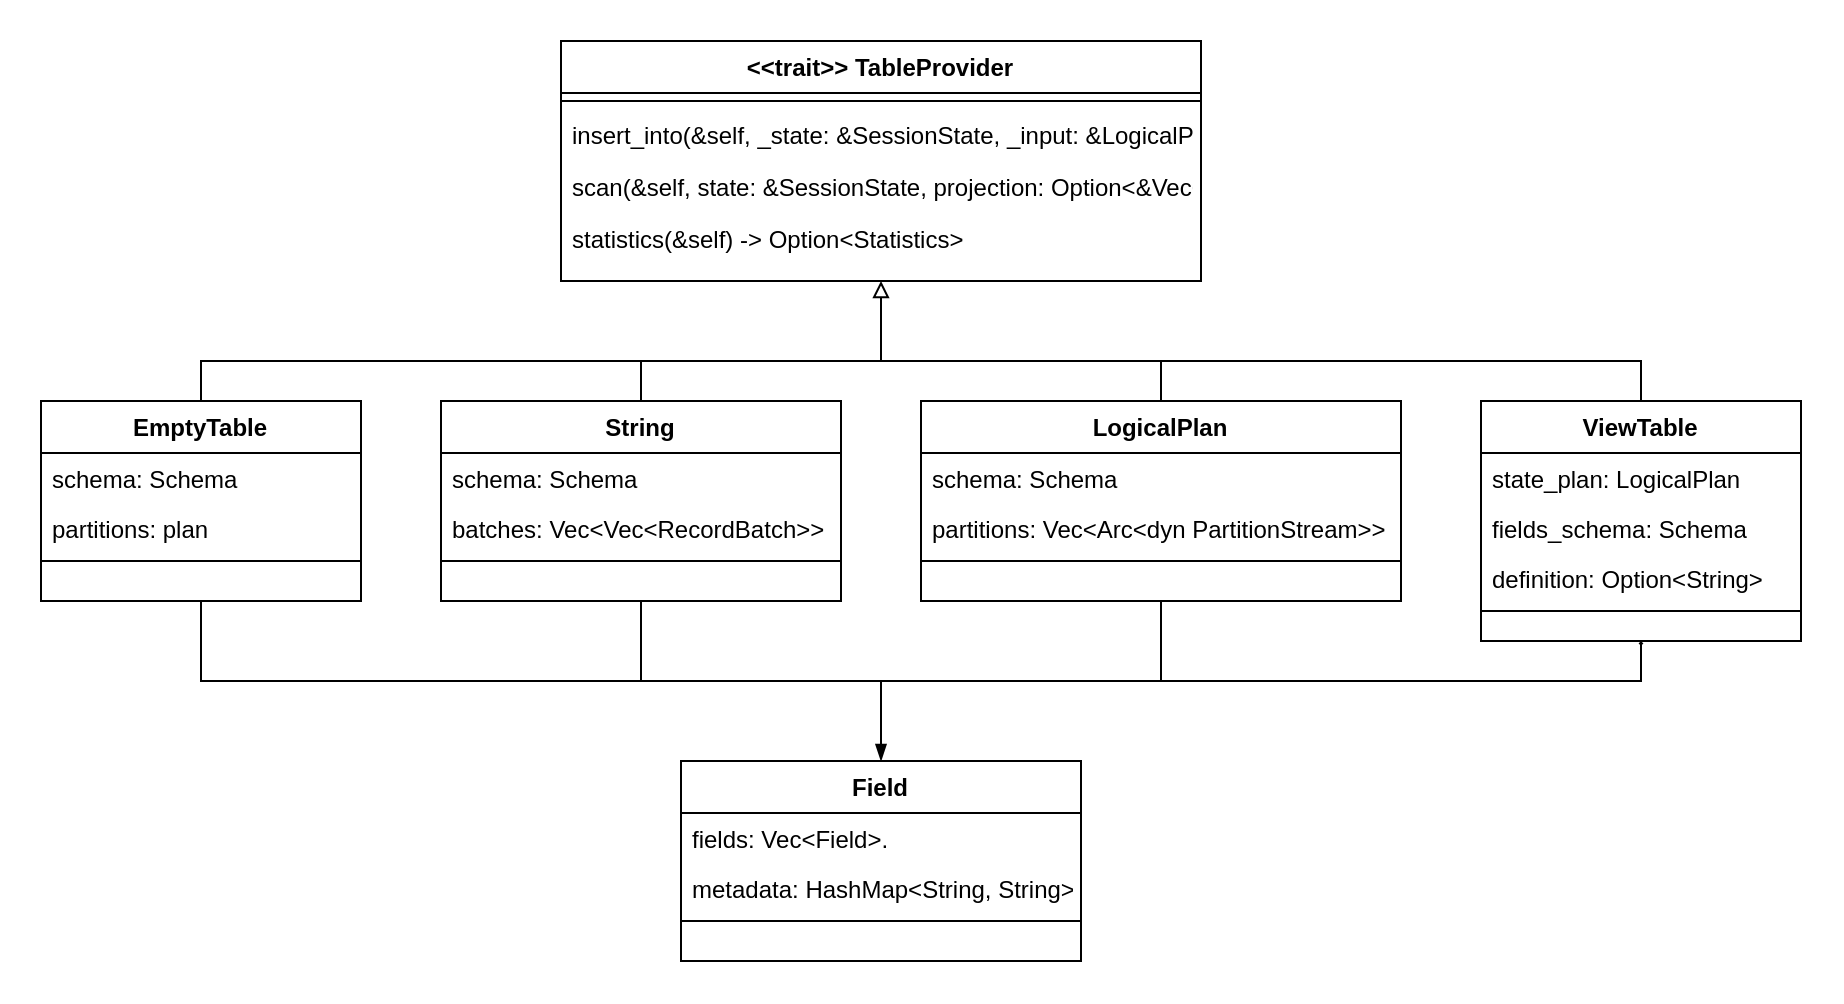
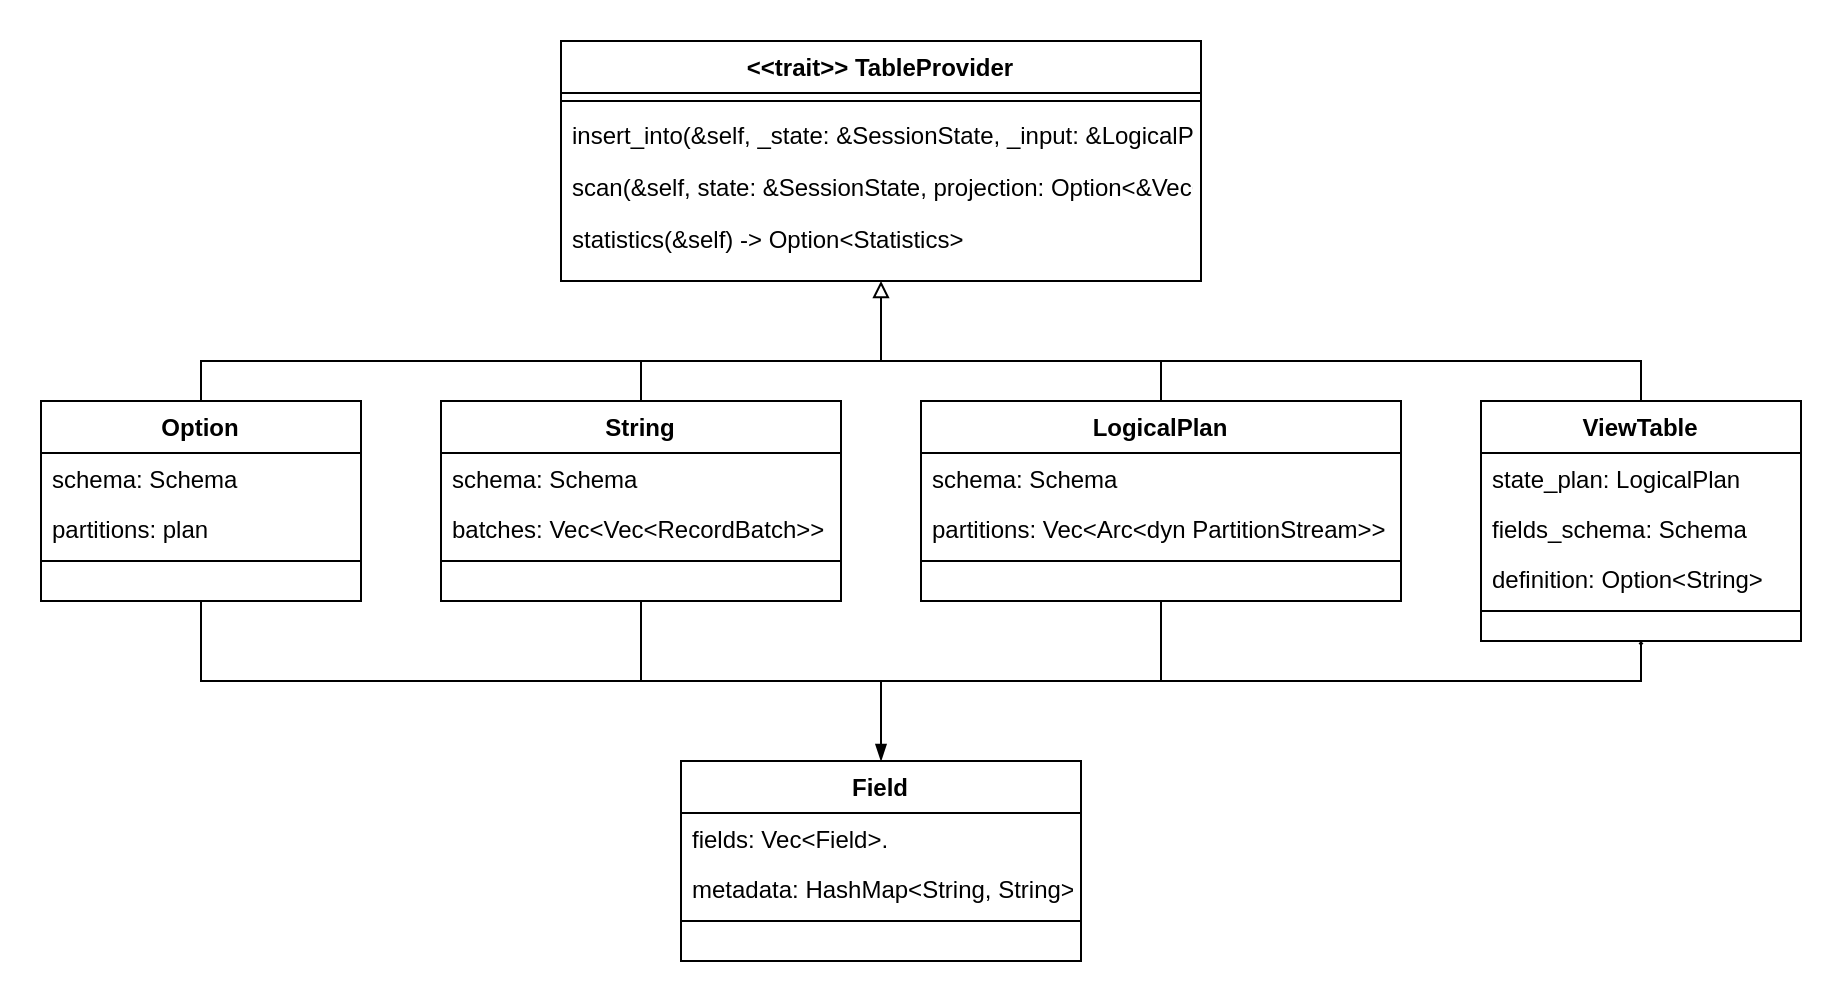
node "EmptyTable": label "EmptyTable" -> "Option"
